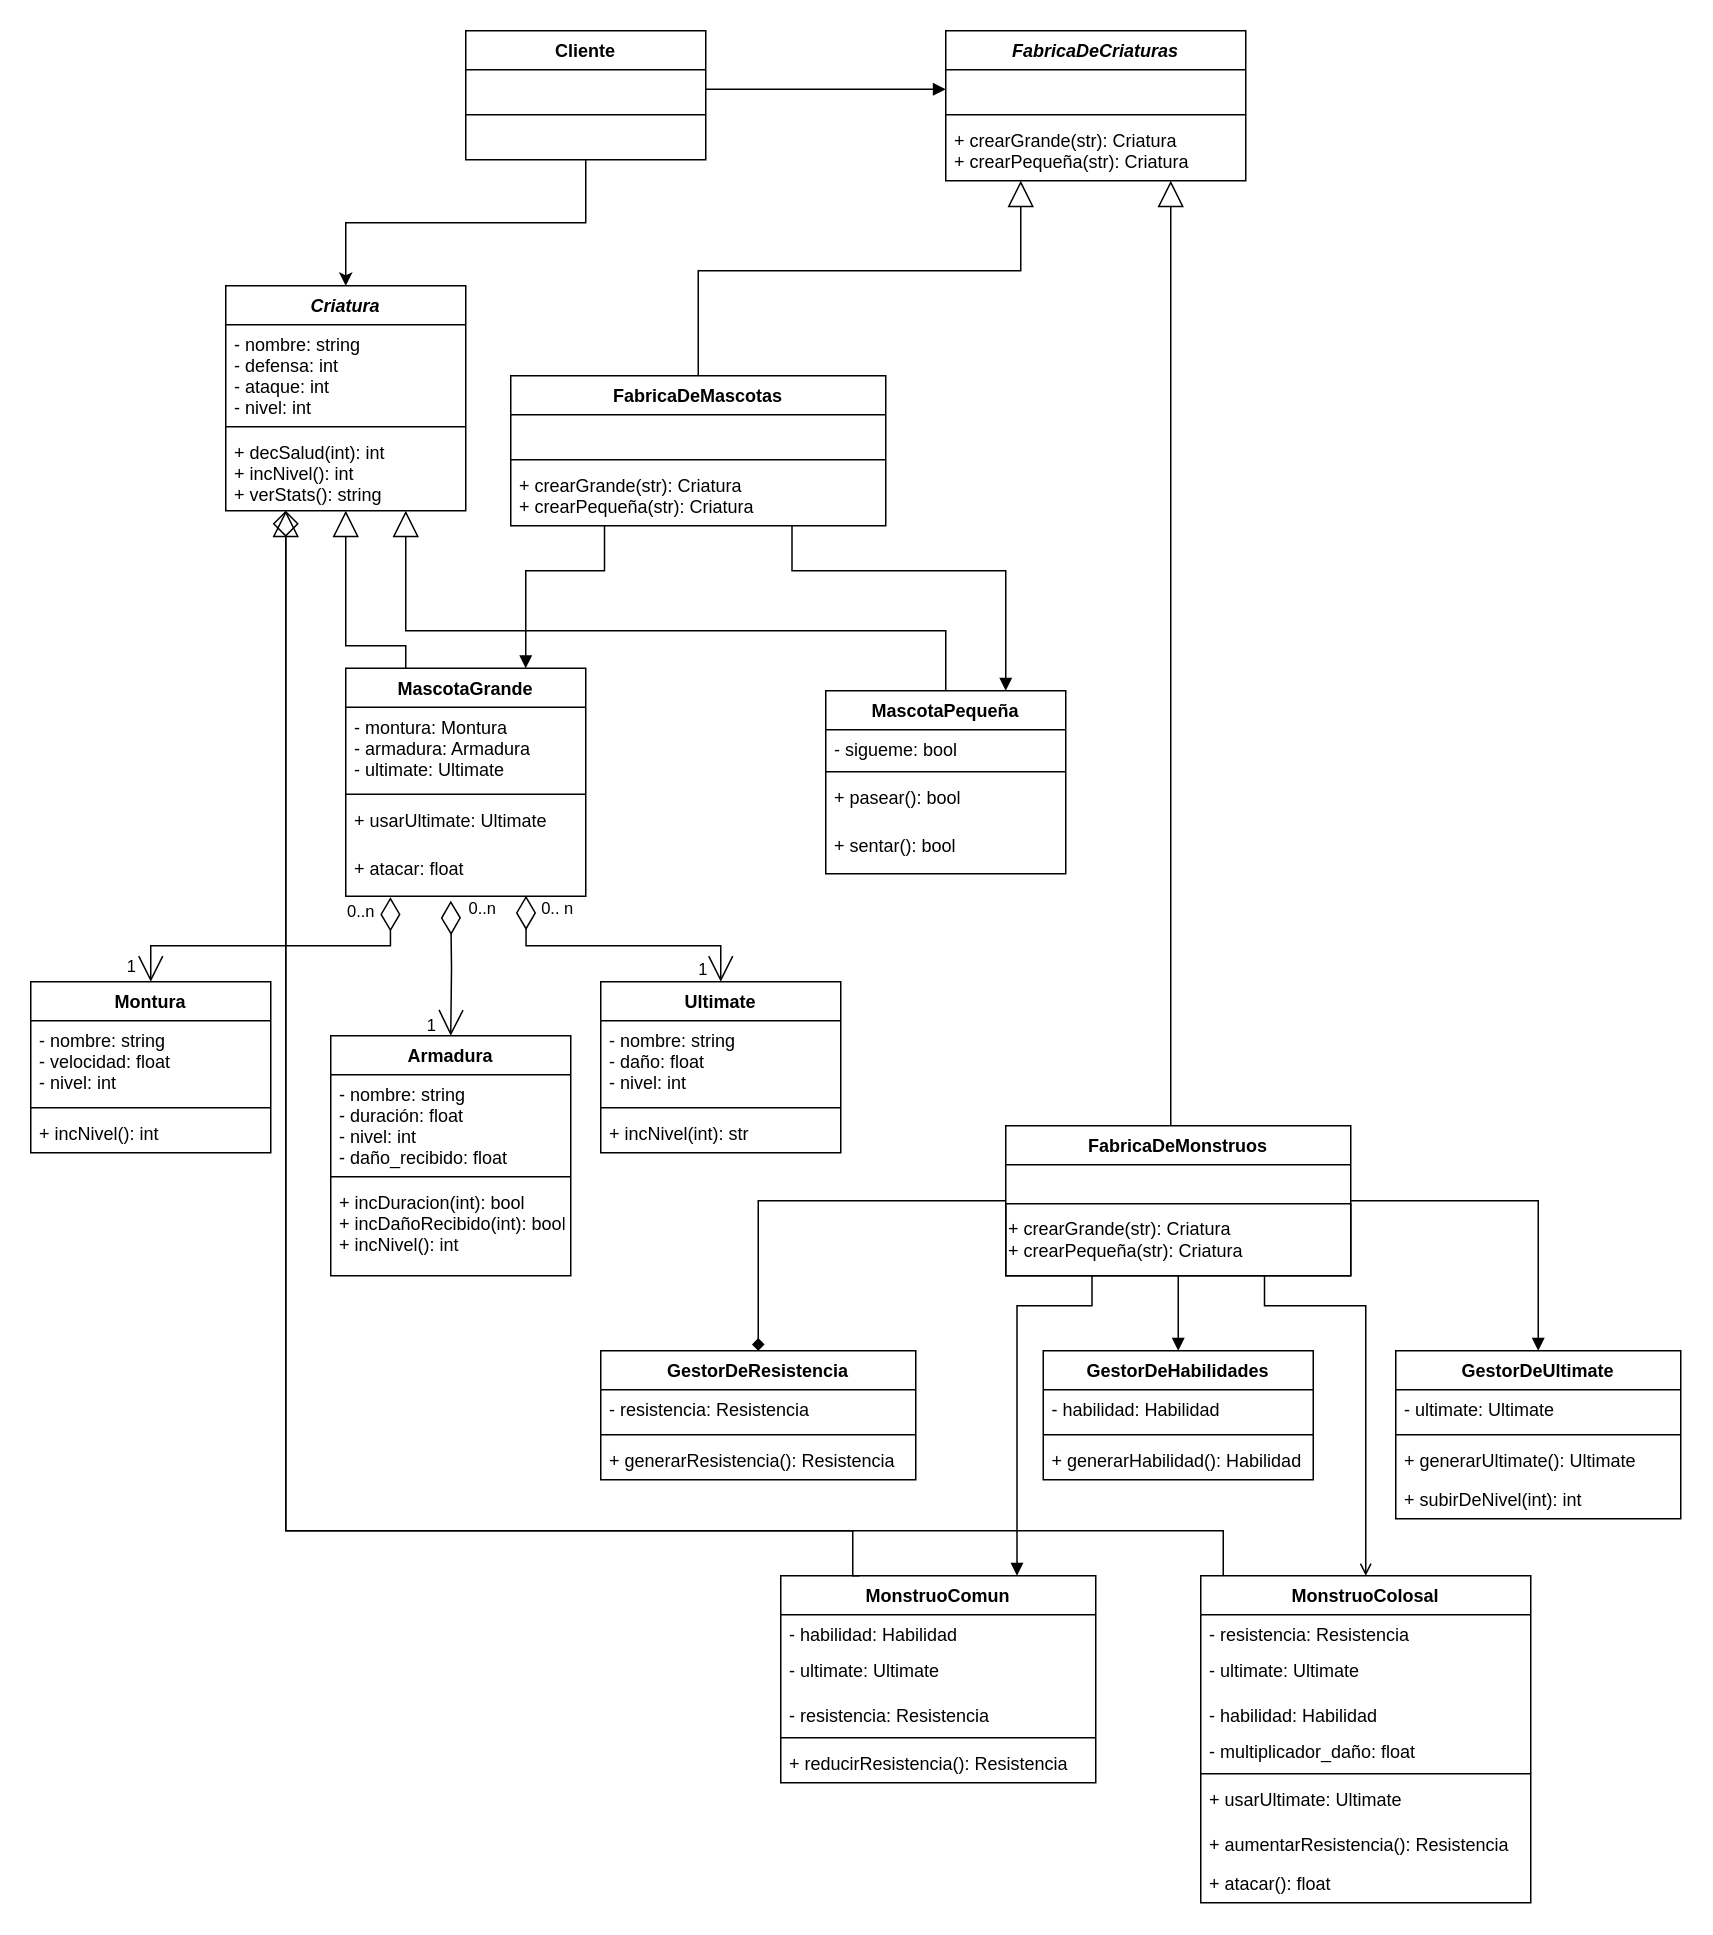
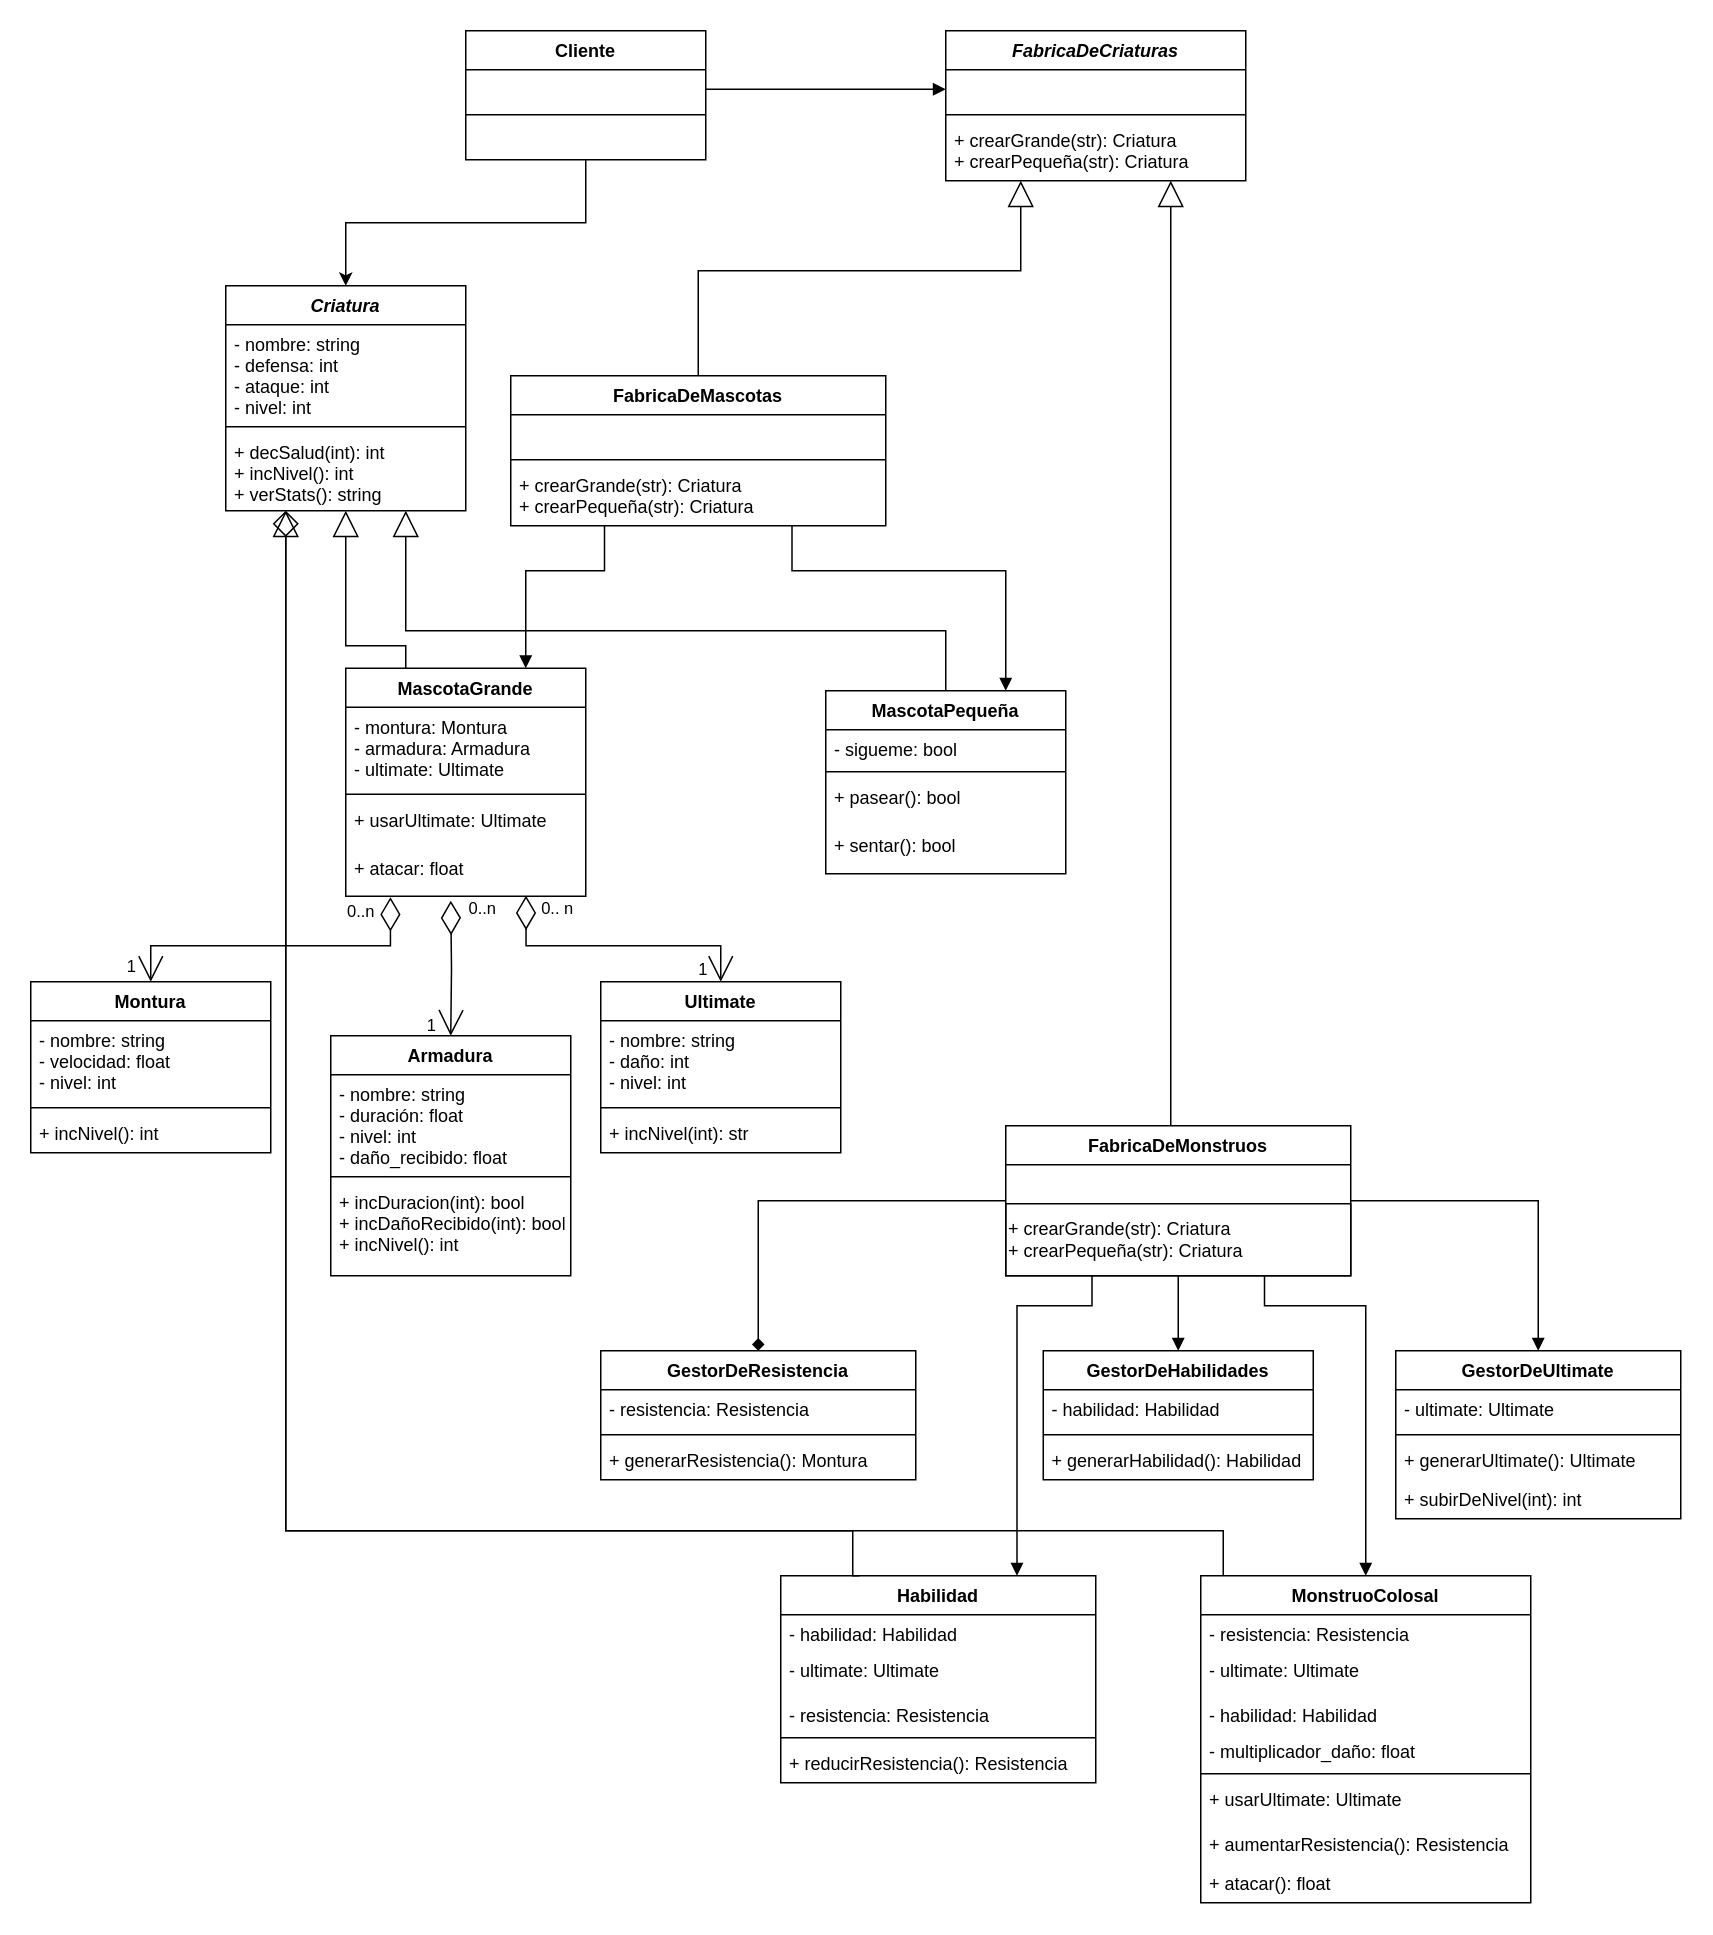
node "- nombre: string - daño: float - nivel: int": label "- nombre: string - daño: float - nivel: int" -> "- nombre: string - daño: int - nivel: int"
node "+ generarResistencia(): Resistencia": label "+ generarResistencia(): Resistencia" -> "+ generarResistencia(): Montura"
edge "FabricaDeMonstruos" -> "MonstruoColosal": arrowhead open -> block
node "MonstruoComun": label "MonstruoComun" -> "Habilidad"
